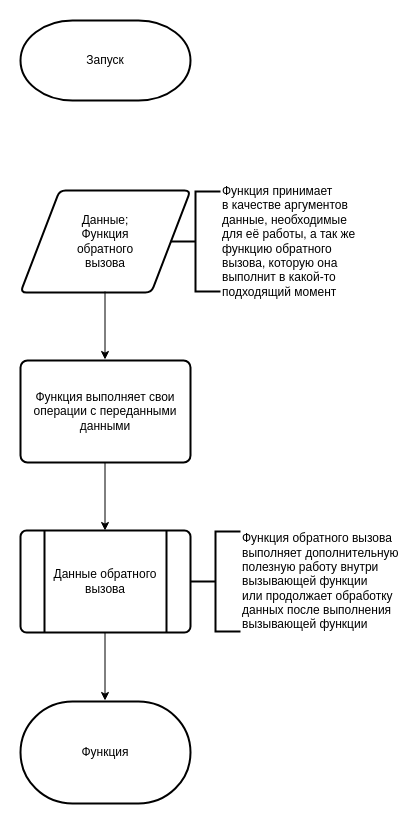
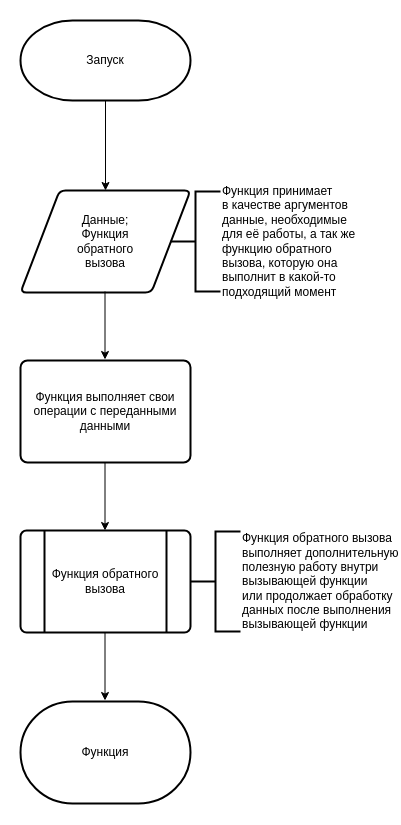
edge "Запуск" -> "Данные; Функция обратного вызова": added
node "Данные обратного вызова": label "Данные обратного вызова" -> "Функция обратного вызова"
